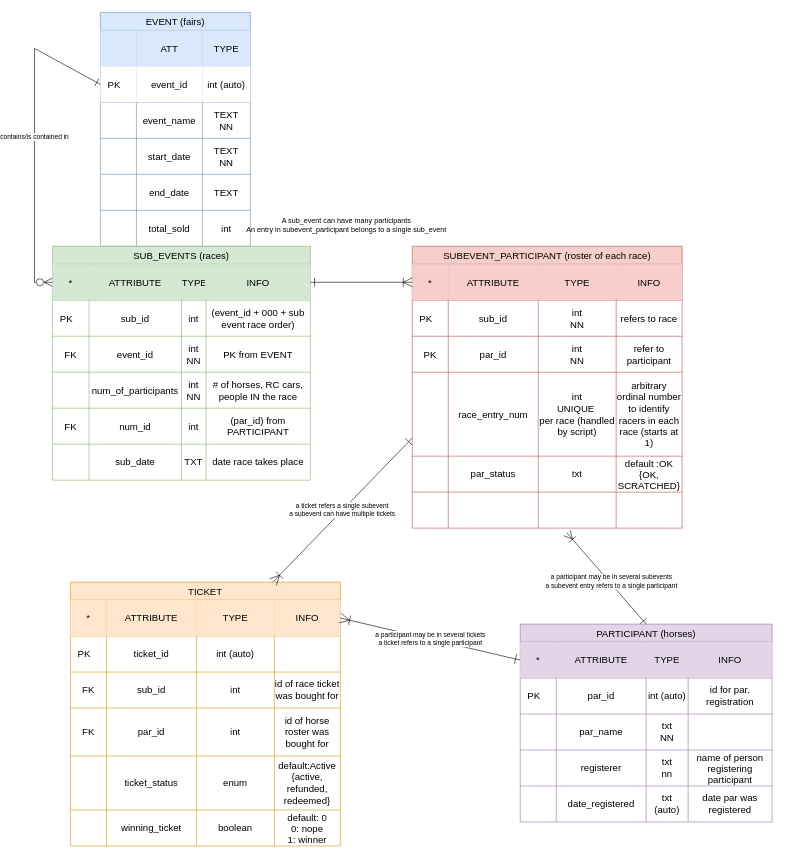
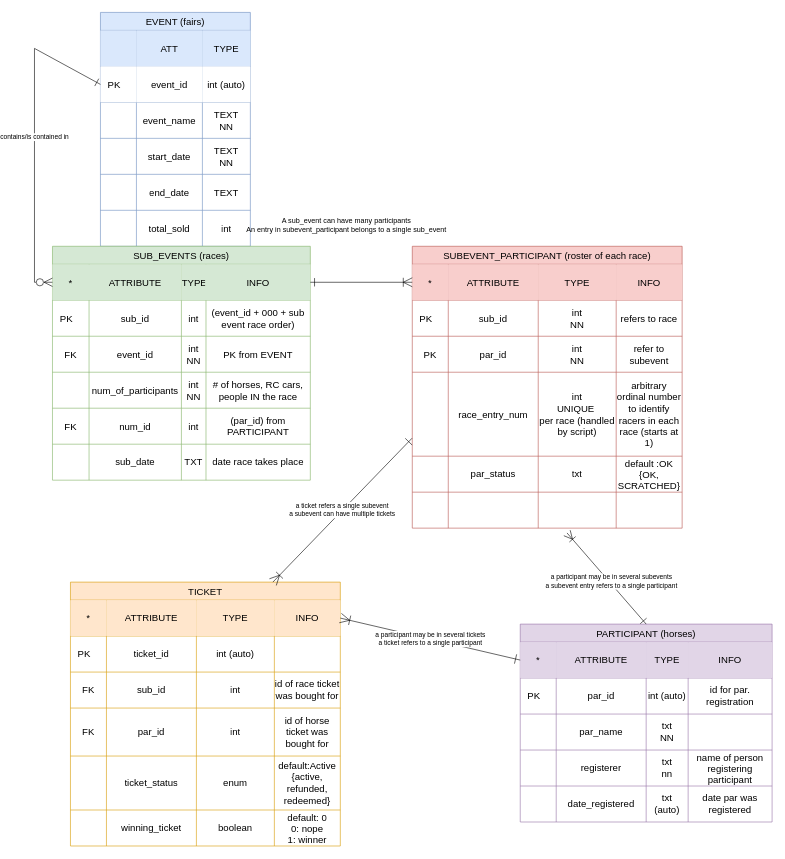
node "refer to participant": label "refer to participant" -> "refer to subevent"
node "id of horse roster was bought for": label "id of horse roster was bought for" -> "id of horse ticket was bought for"
